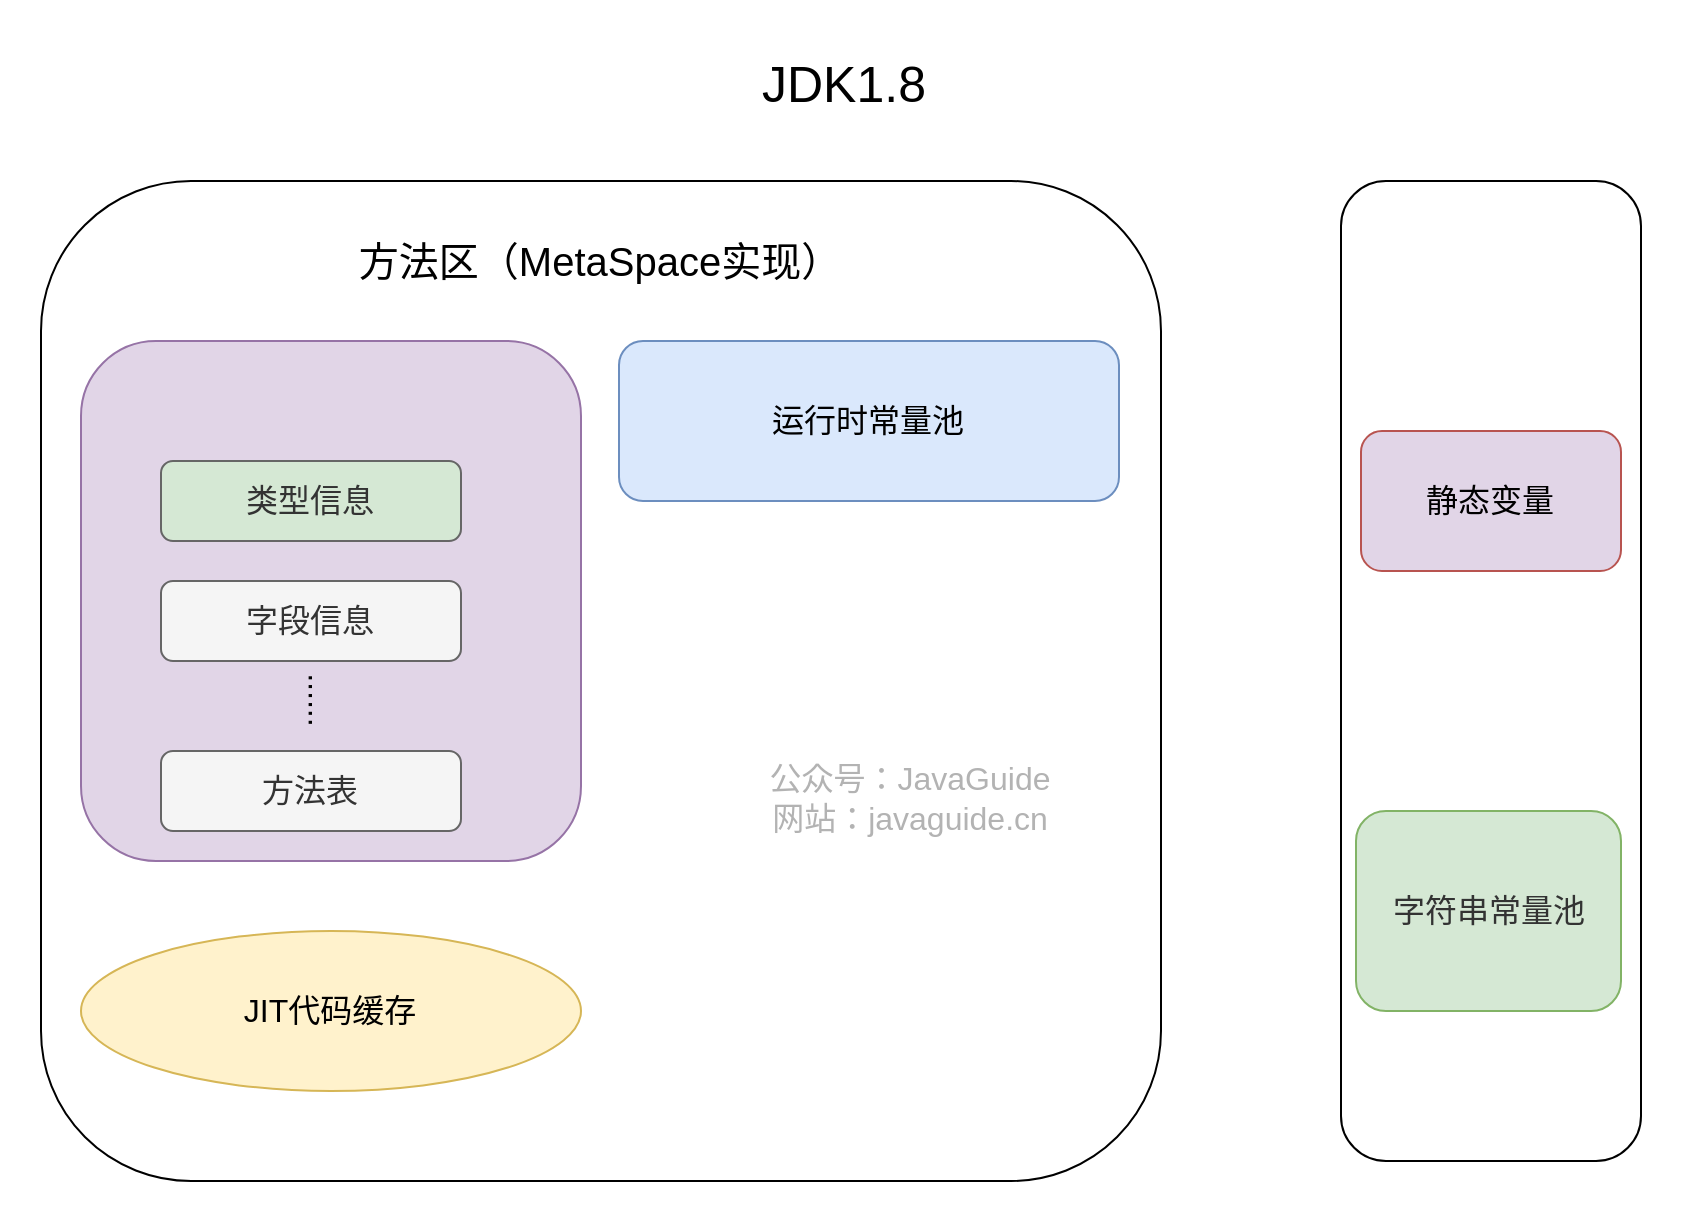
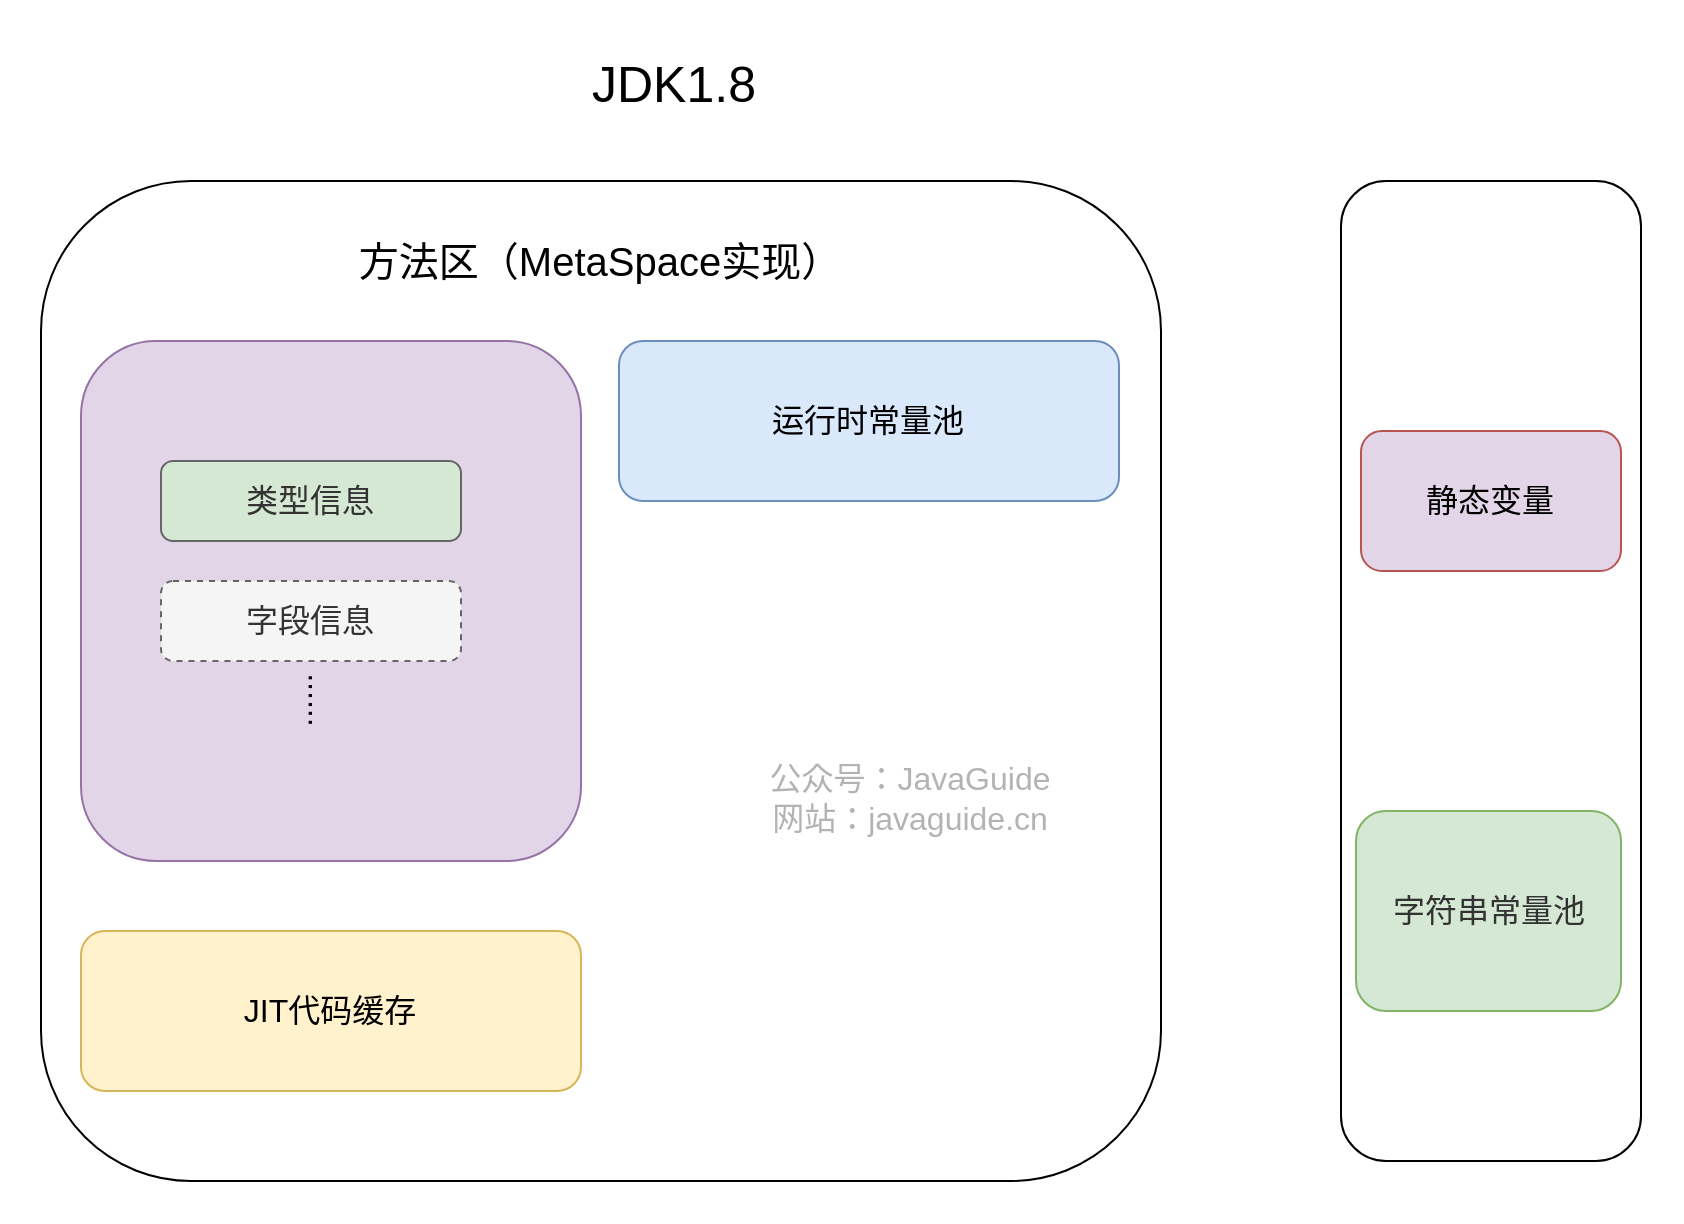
node "JDK1.8": moved (869, 71) -> (699, 71)
node "字段信息": style solid -> dashed
node "方法表": removed
node "JIT代码缓存": shape ellipse -> rounded rectangle
